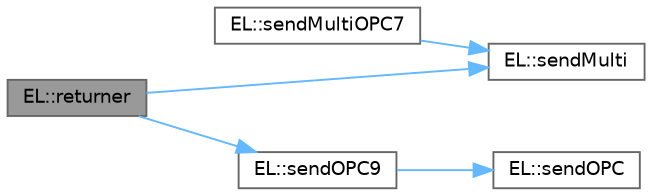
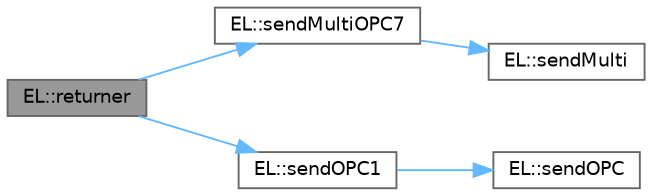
edge "EL::returner" -> "EL::sendMulti": now "EL::returner" -> "EL::sendMultiOPC7"
node "EL::sendOPC9": label "EL::sendOPC9" -> "EL::sendOPC1"
